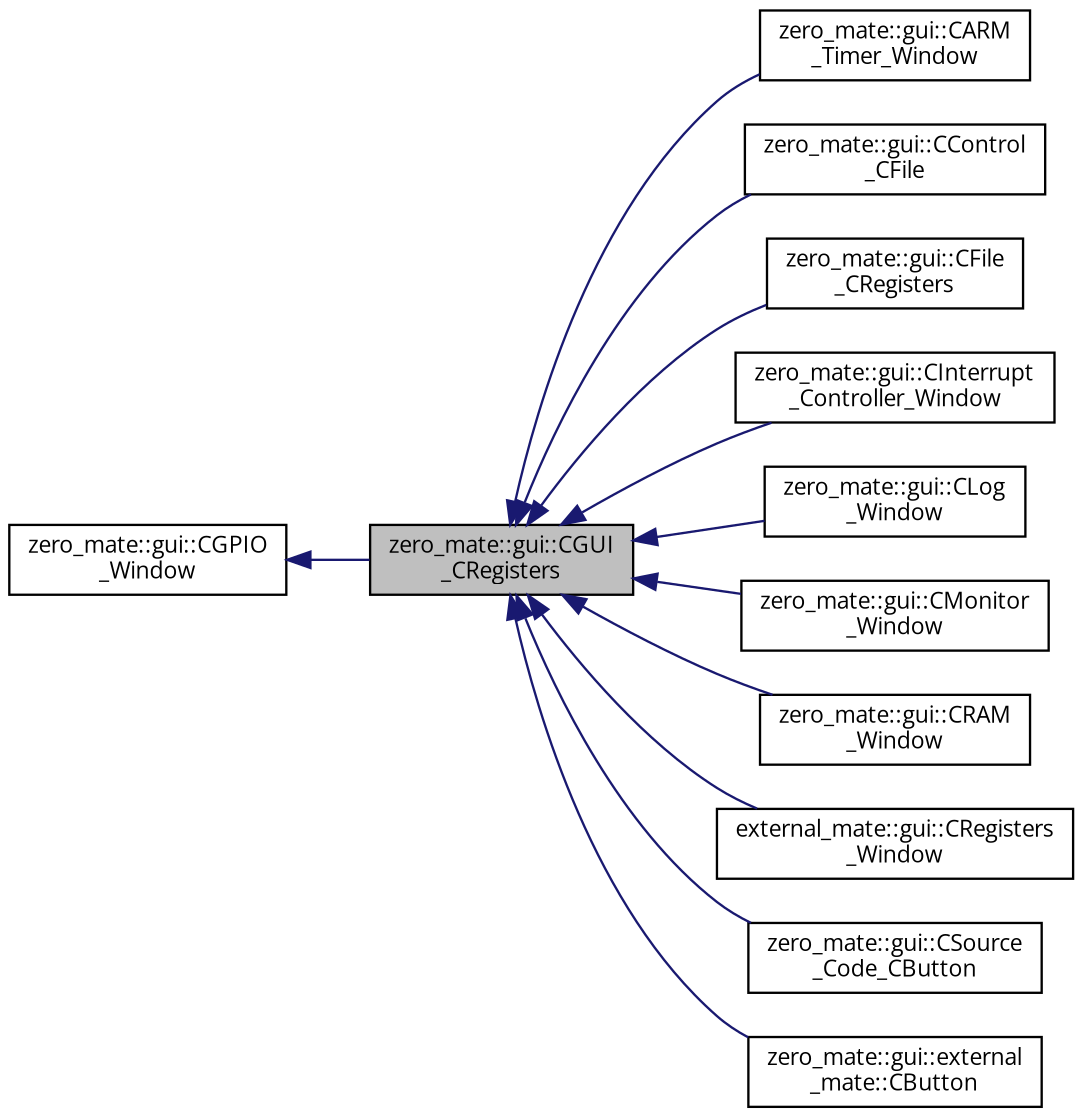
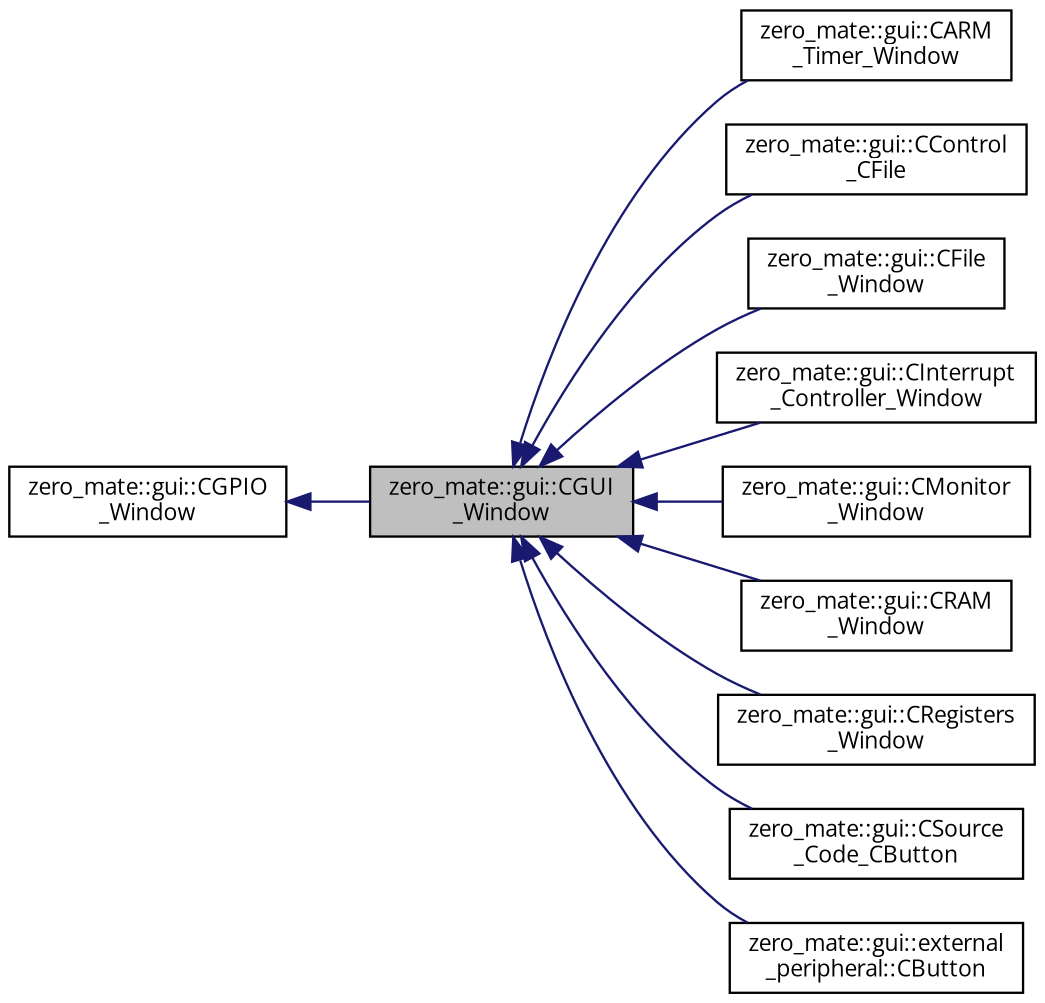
node "zero_mate::gui::CFile _CRegisters": label "zero_mate::gui::CFile _CRegisters" -> "zero_mate::gui::CFile _Window"
node "zero_mate::gui::CLog _Window": removed
node "zero_mate::gui::CGUI _CRegisters": label "zero_mate::gui::CGUI _CRegisters" -> "zero_mate::gui::CGUI _Window"
node "external_mate::gui::CRegisters _Window": label "external_mate::gui::CRegisters _Window" -> "zero_mate::gui::CRegisters _Window"
node "zero_mate::gui::external _mate::CButton": label "zero_mate::gui::external _mate::CButton" -> "zero_mate::gui::external _peripheral::CButton"
